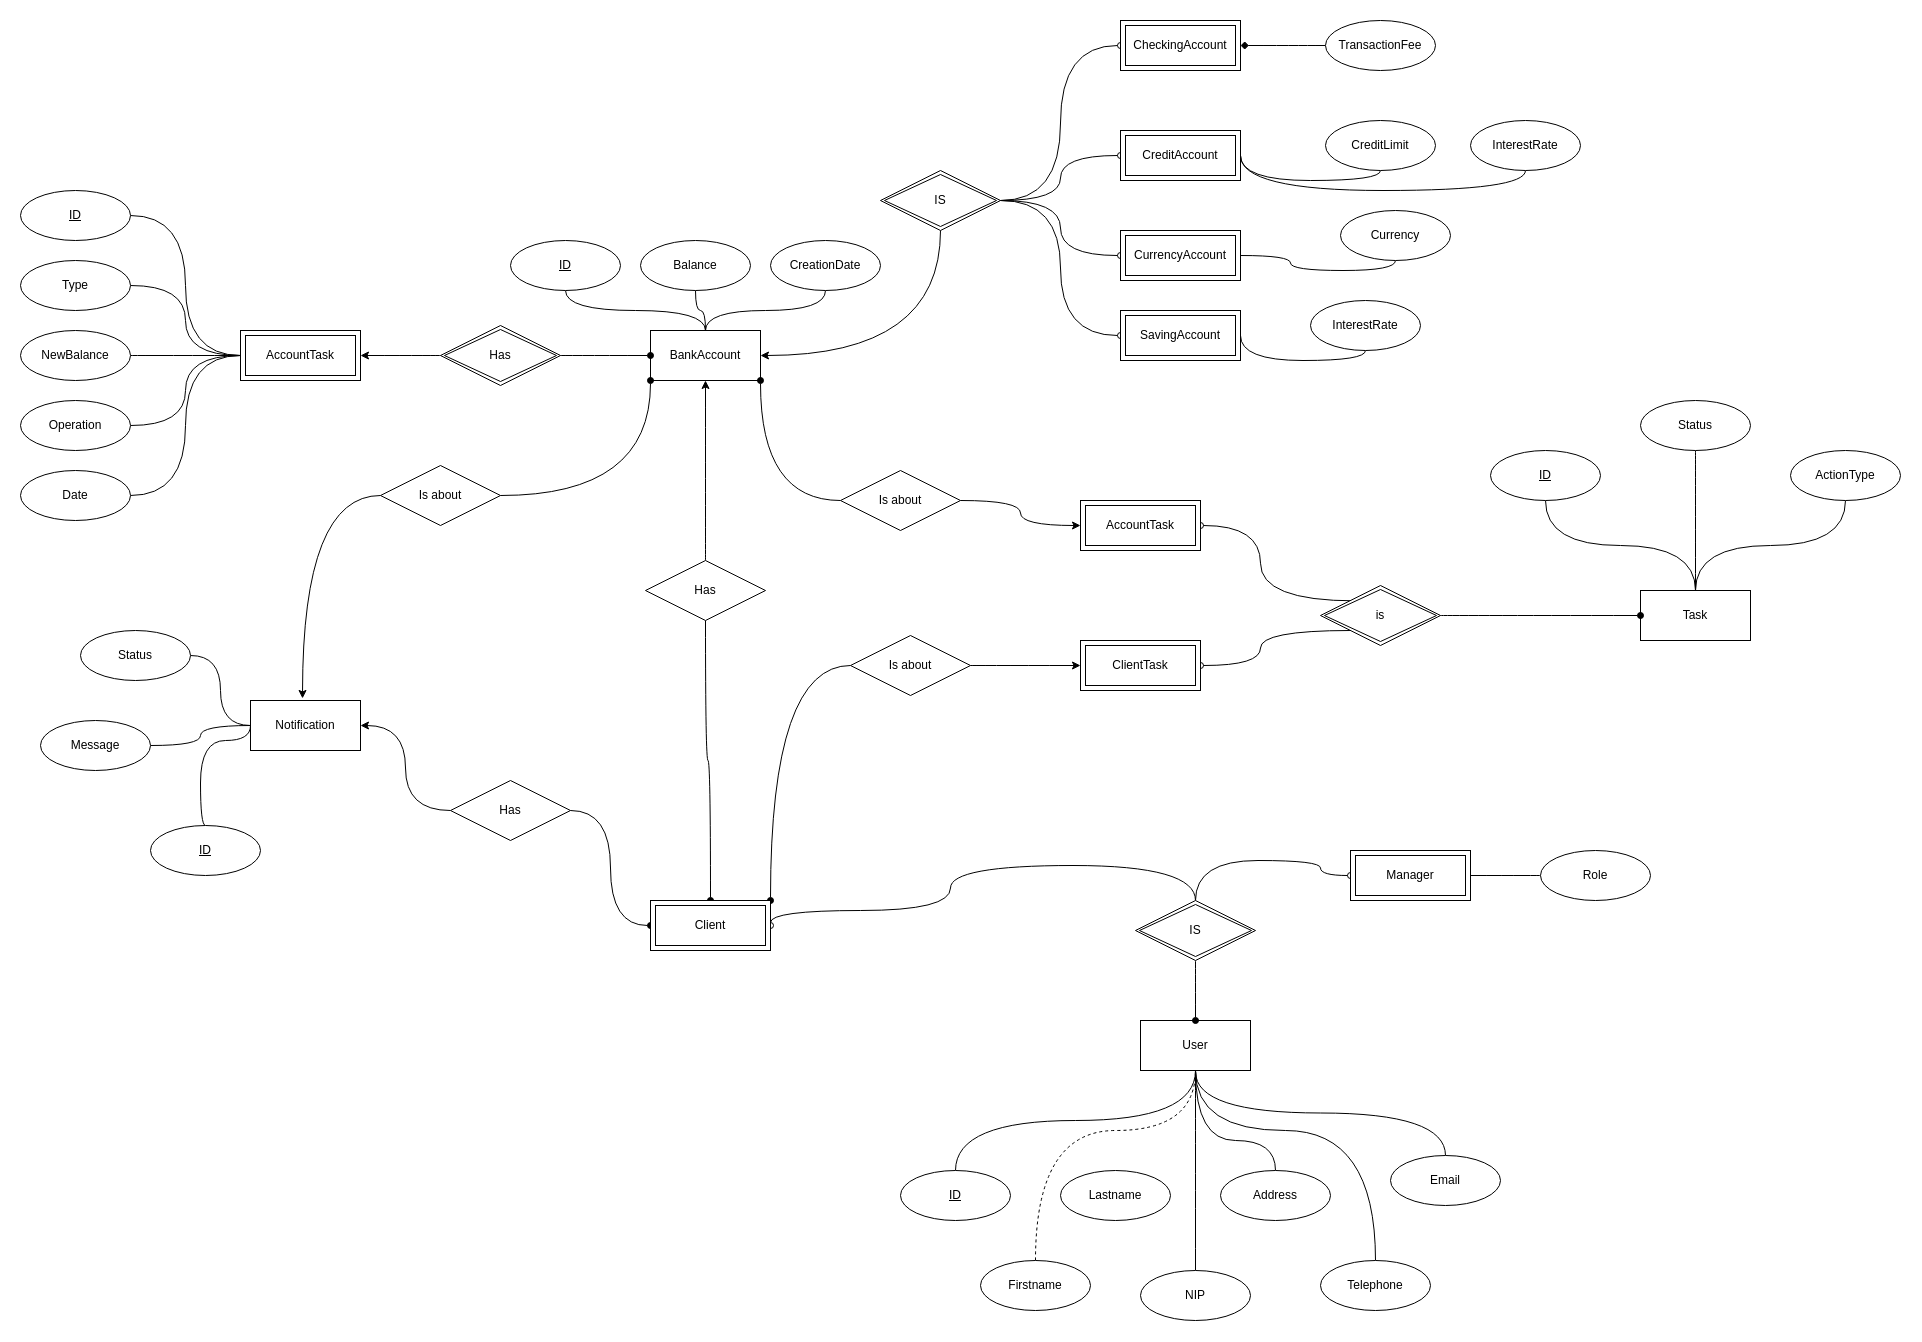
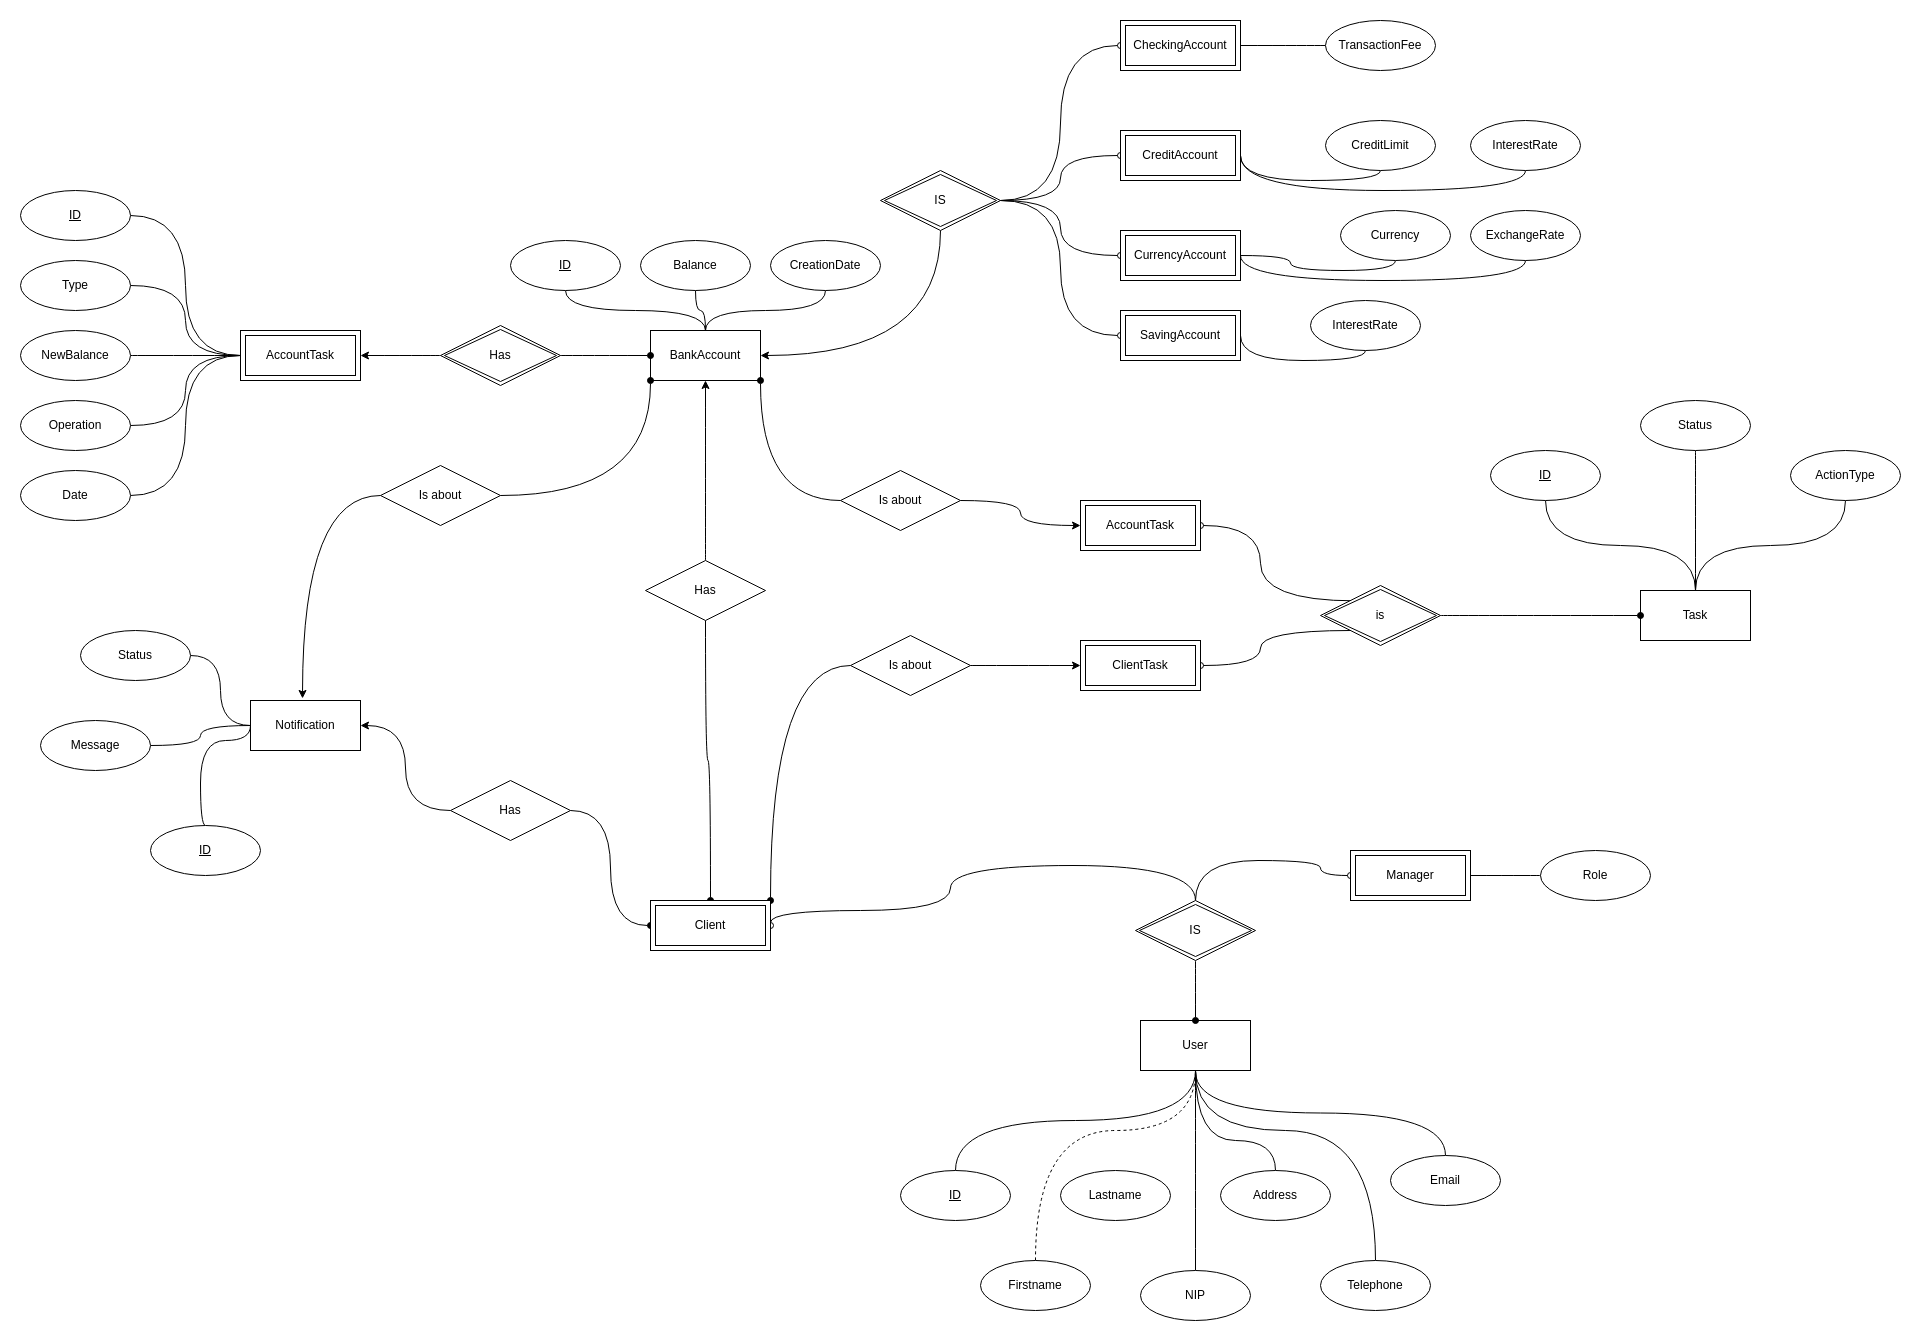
edge "TransactionFee" -> "CheckingAccount": arrowhead diamond -> none
node "ExchangeRate": added
edge "ExchangeRate" -- "CurrencyAccount": added
